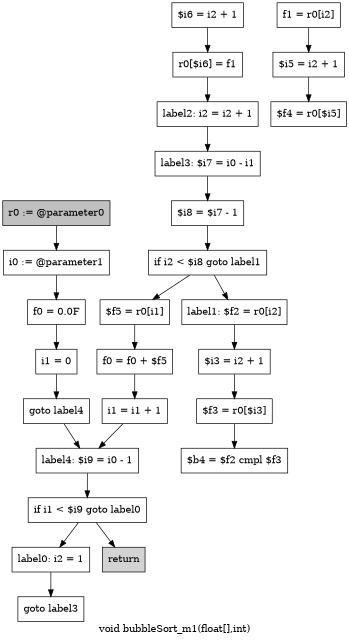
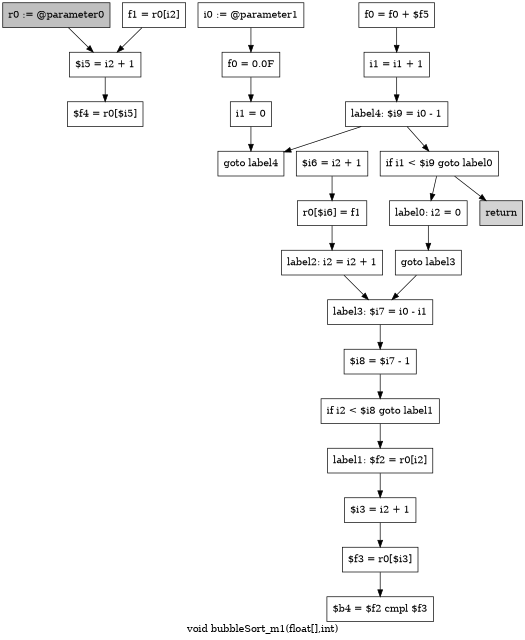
edge "r0 := @parameter0" -> "i0 := @parameter1": now "r0 := @parameter0" -> "$i5 = i2 + 1"
edge "goto label3" -> "label3: $i7 = i0 - i1": added
node "$f5 = r0[i1]": removed
edge "goto label4" -> "label4: $i9 = i0 - 1": reversed
node "label0: i2 = 1": label "label0: i2 = 1" -> "label0: i2 = 0"
